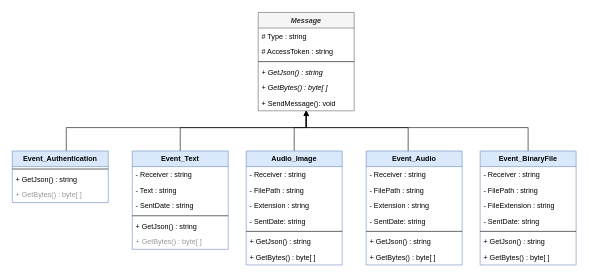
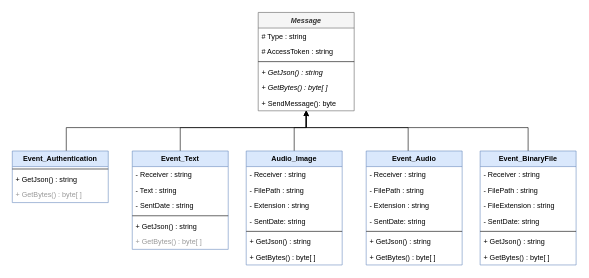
node "+ SendMessage(): void": label "+ SendMessage(): void" -> "+ SendMessage(): byte"
